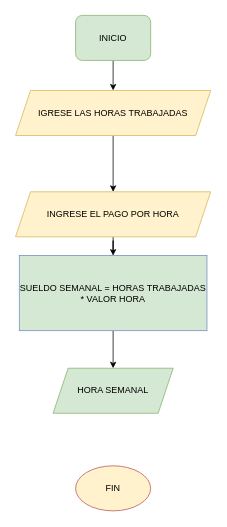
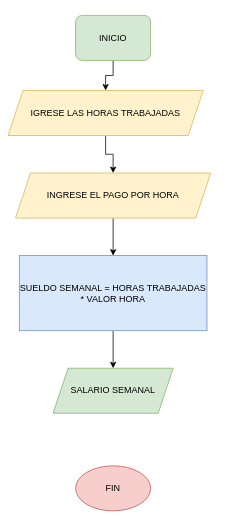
node "IGRESE LAS HORAS TRABAJADAS": moved (113, 113) -> (105, 113)
node "INGRESE EL PAGO POR HORA": moved (113, 214) -> (113, 195)
node "SUELDO SEMANAL = HORAS TRABAJADAS * VALOR HORA": fillcolor #d5e8d4 -> #dae8fc
node "HORA SEMANAL": label "HORA SEMANAL" -> "SALARIO SEMANAL"
node "FIN": fillcolor #fff2cc -> #f8cecc
